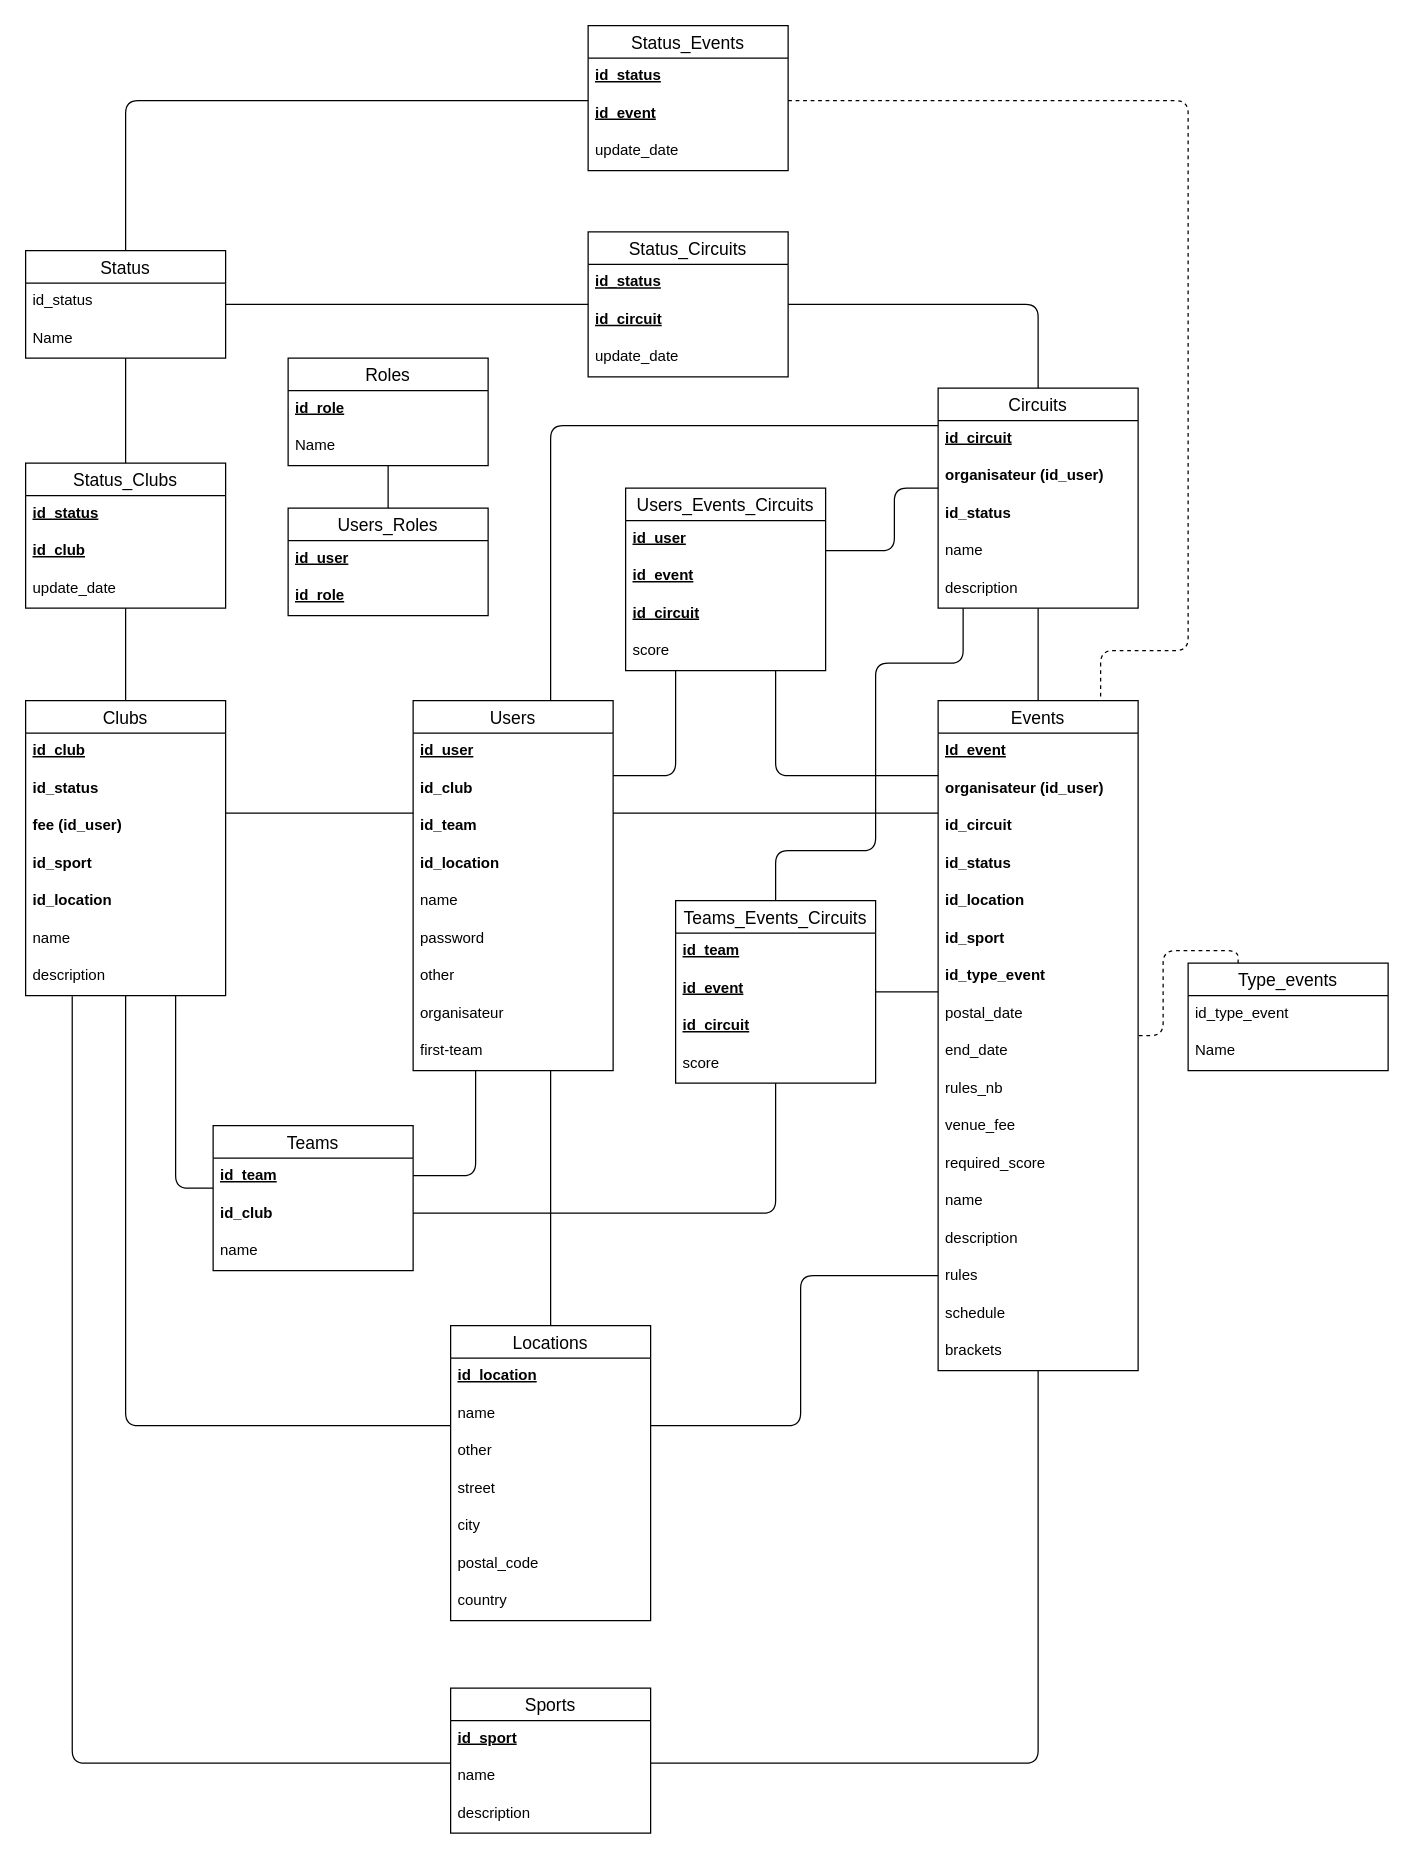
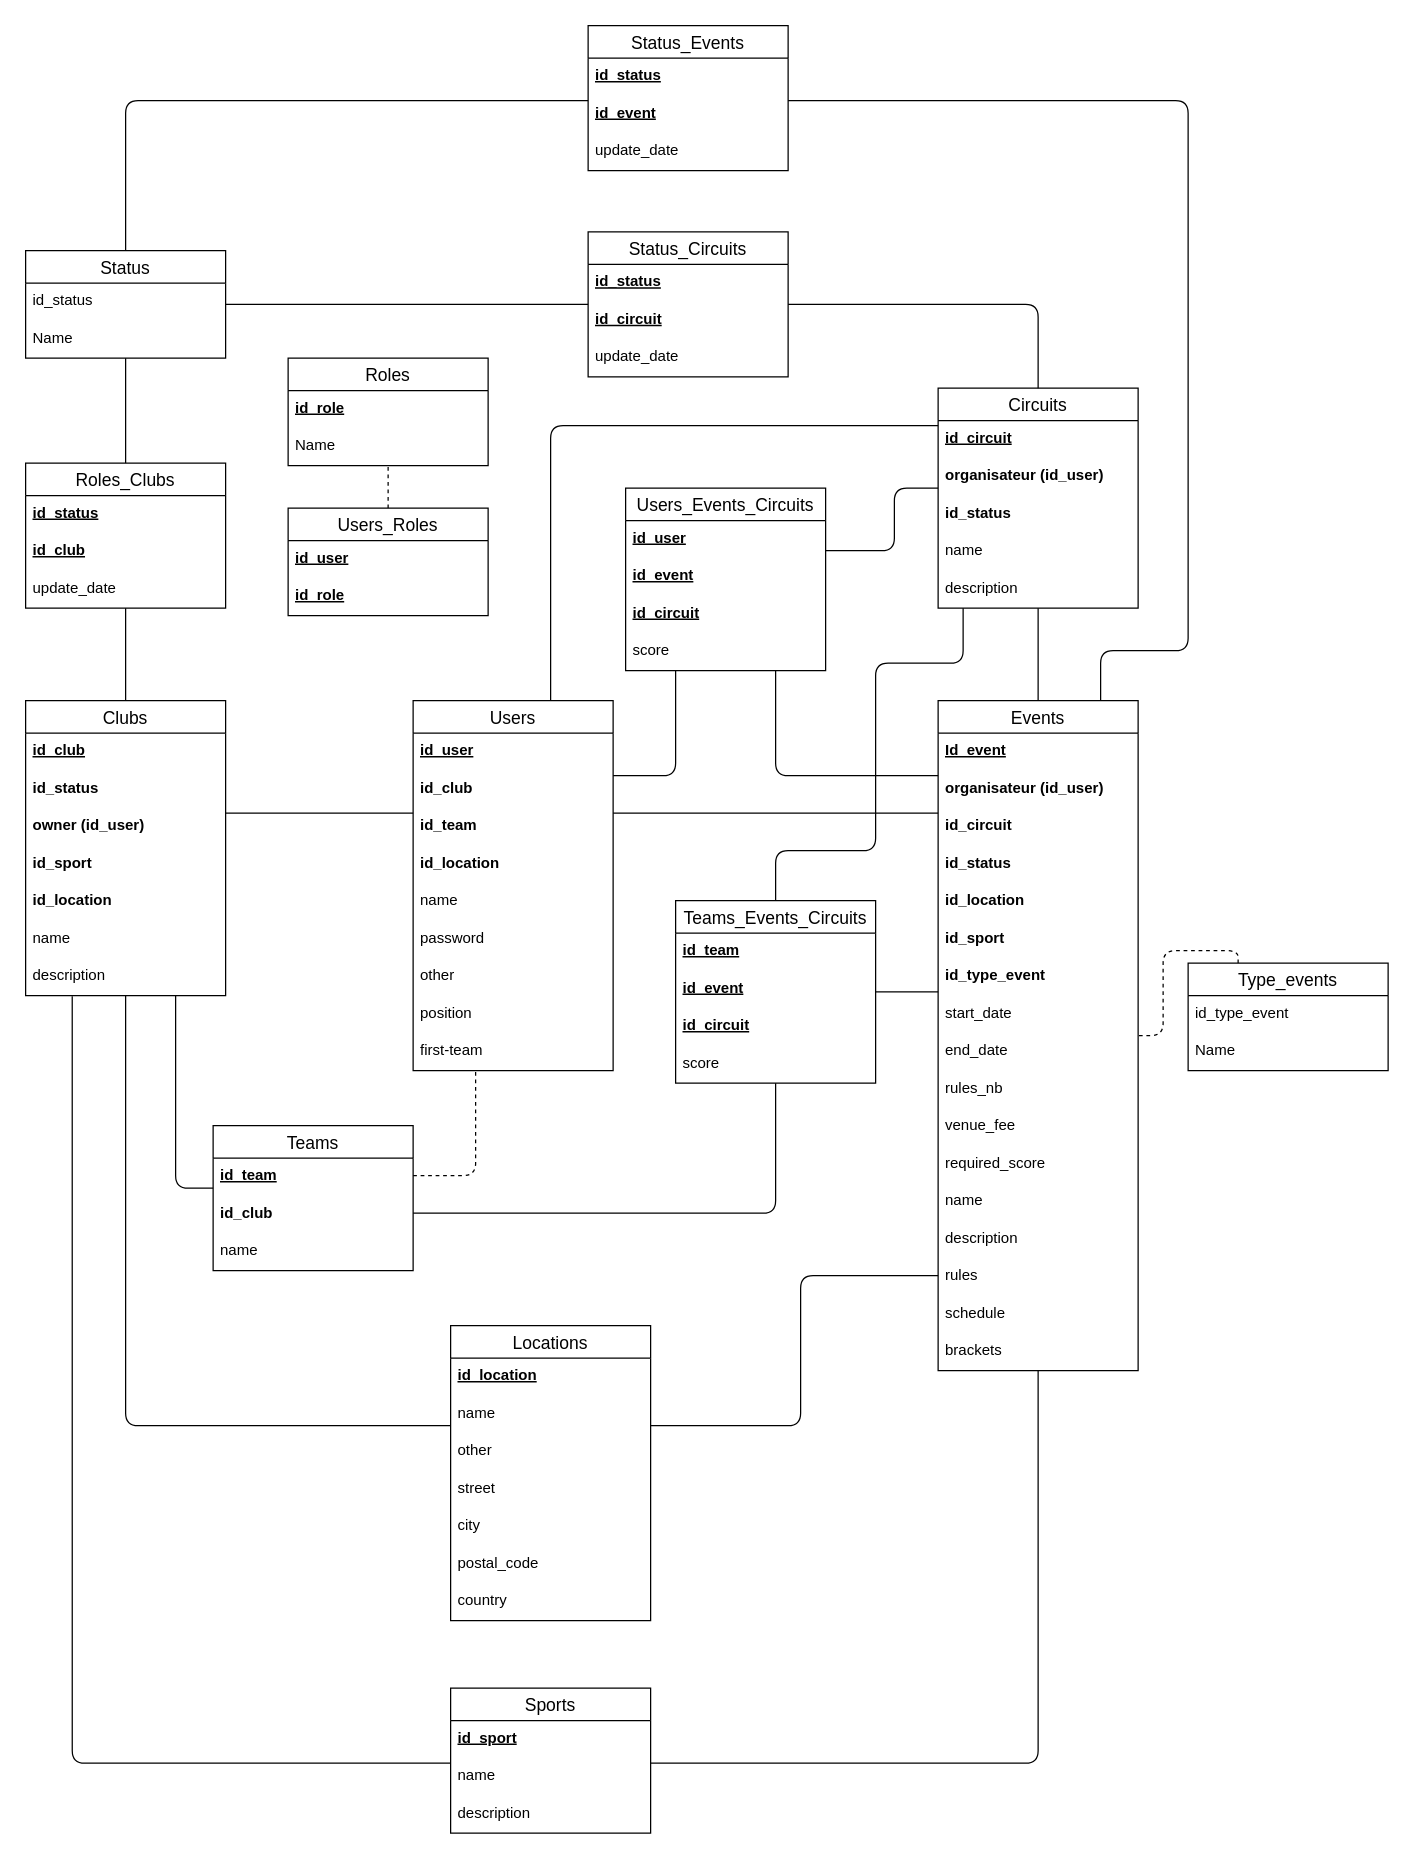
edge "Status_Events" -- "Events": style dashed -> solid
node "Status_Clubs": label "Status_Clubs" -> "Roles_Clubs"
edge "Roles" -- "Users_Roles": style solid -> dashed
node "fee (id_user)": label "fee (id_user)" -> "owner (id_user)"
node "organisateur": label "organisateur" -> "position"
node "postal_date": label "postal_date" -> "start_date"
edge "Users" -- "Teams": style solid -> dashed
edge "Users" -- "Locations": removed
